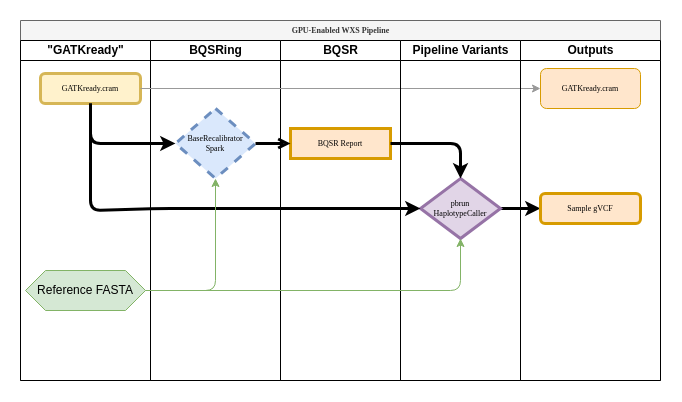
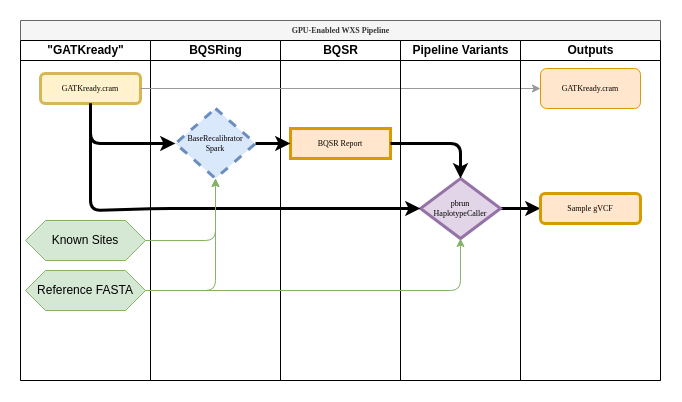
edge "BaseRecalibrator Spark" -> "BQSR Report": arrowhead open -> classic
node "Known Sites": added
edge "Known Sites" -> "BaseRecalibrator Spark": added
